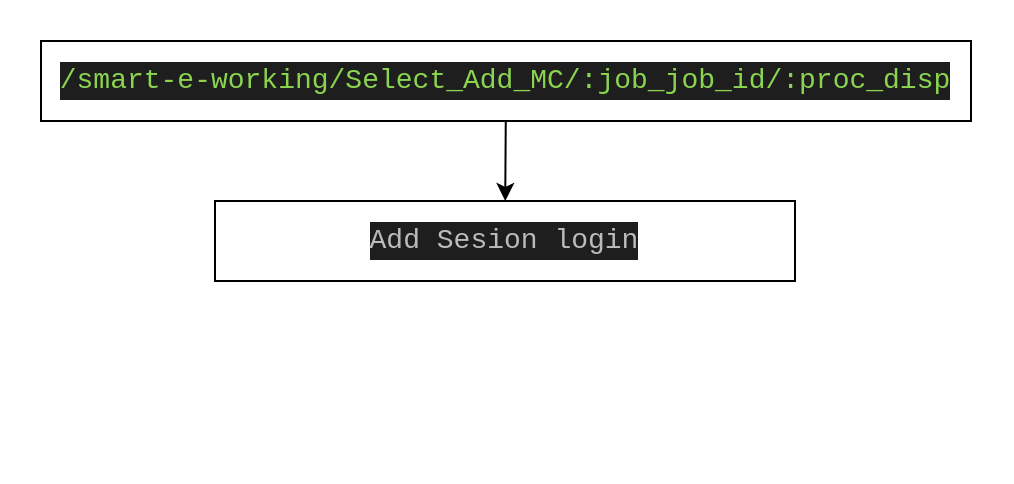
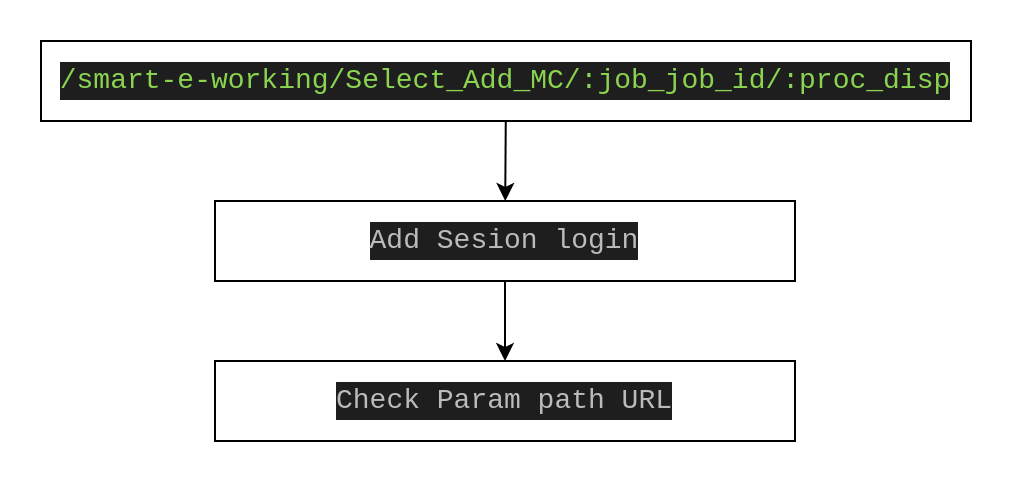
edge "Add Sesion login" -> "Check Param path URL": added
node "Check Param path URL": added
